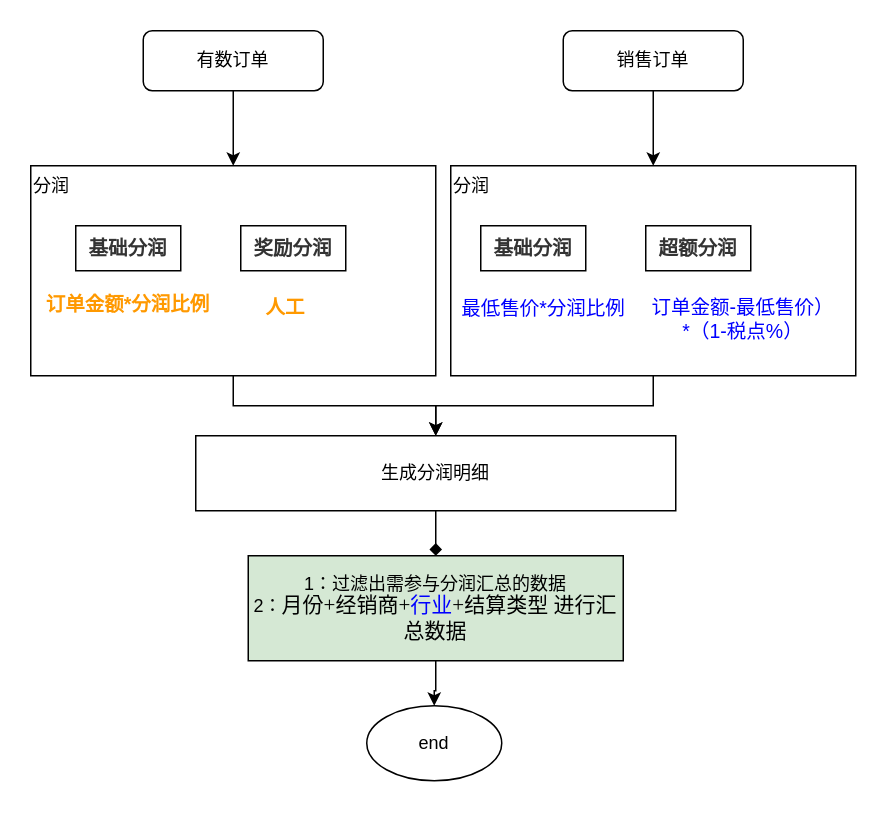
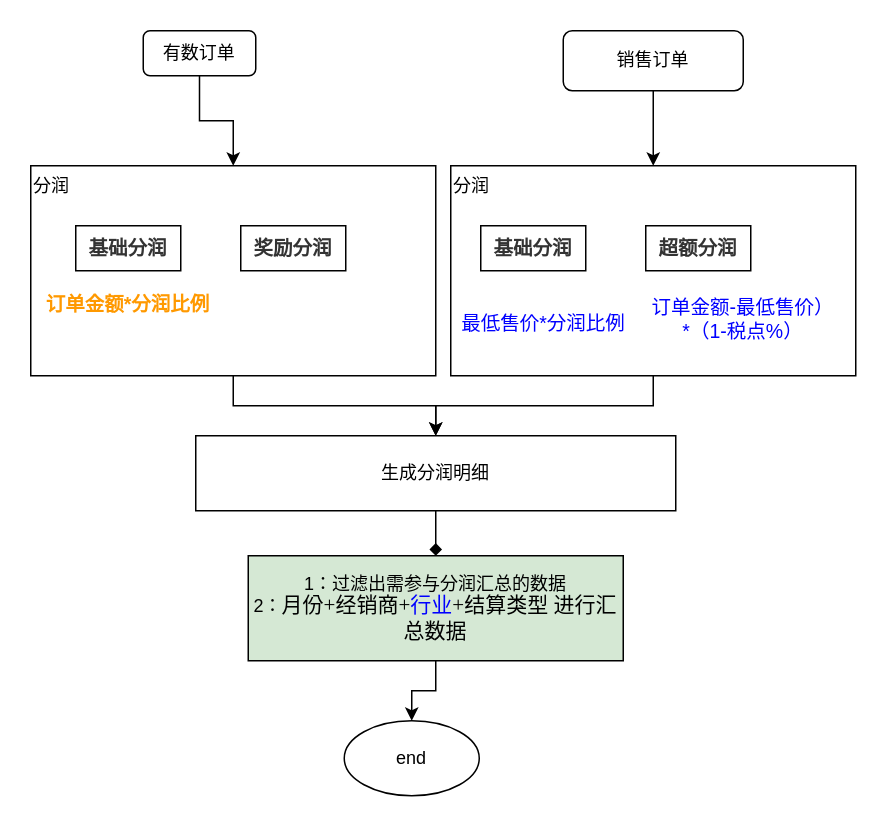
node "有数订单": size 180x60 -> 113x45
node "人工": removed
node "最低售价*分润比例": moved (544, 308) -> (544, 323)
node "end": moved (434, 743) -> (412, 758)
